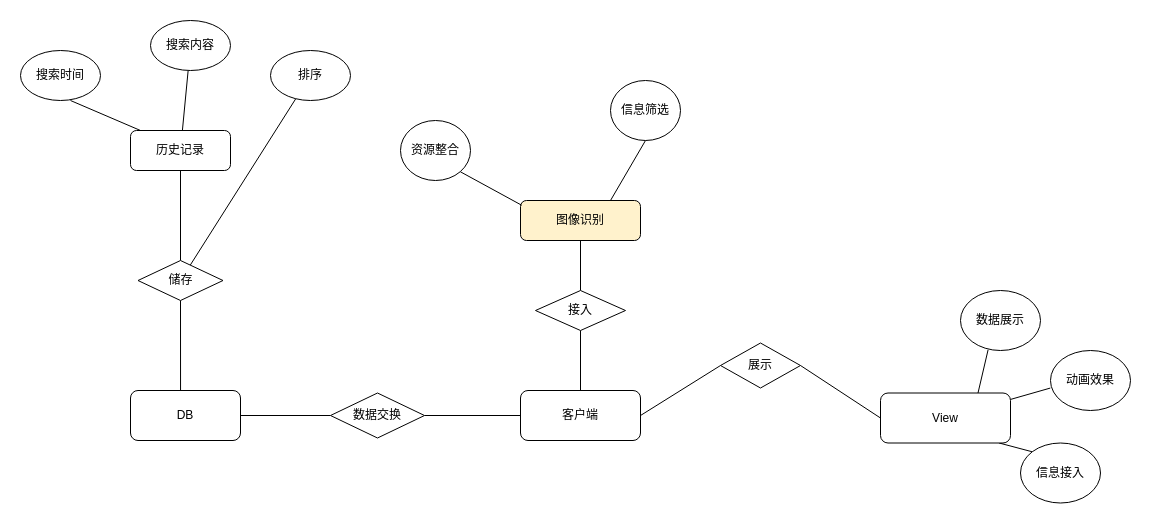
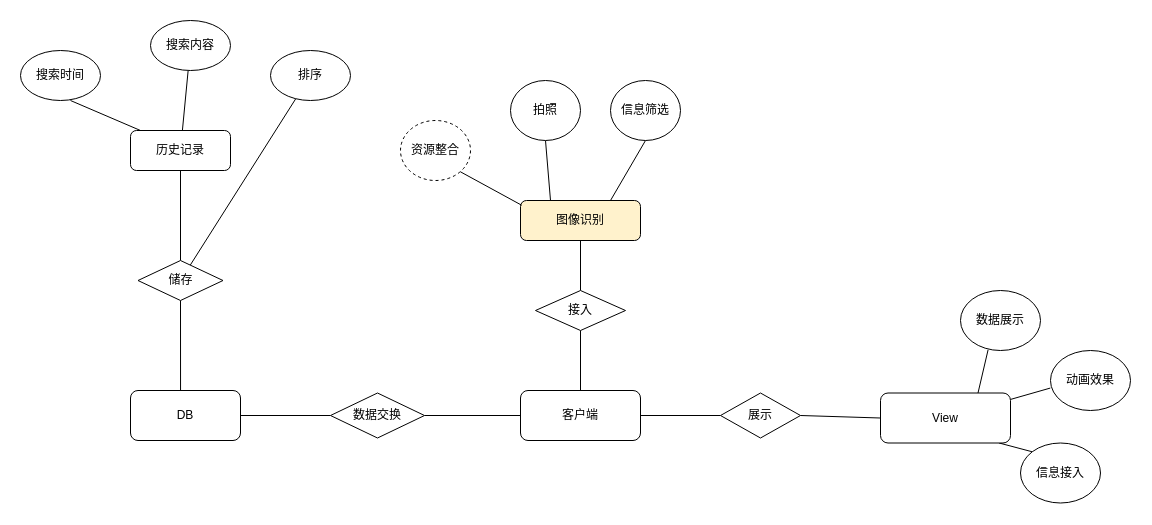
node "拍照": added
node "资源整合": style solid -> dashed
edge "拍照" -- "图像识别": added
node "展示": moved (761, 366) -> (761, 416)
